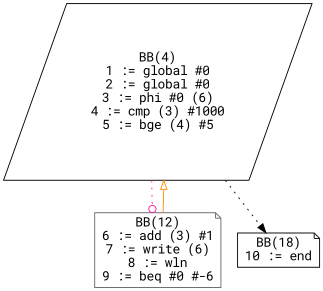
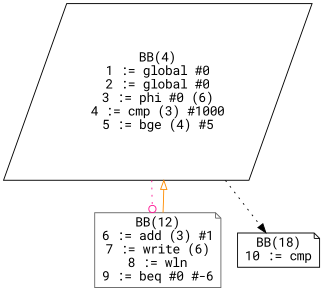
node "BB(18) 10 := end": label "BB(18) 10 := end" -> "BB(18) 10 := cmp"
